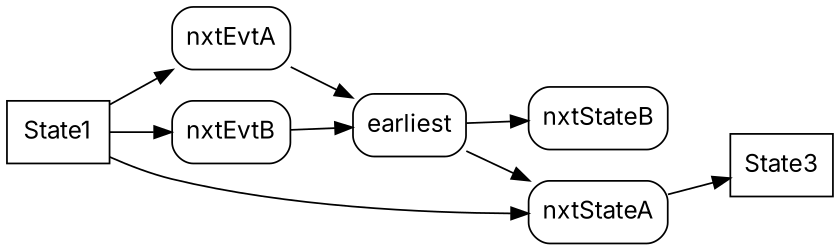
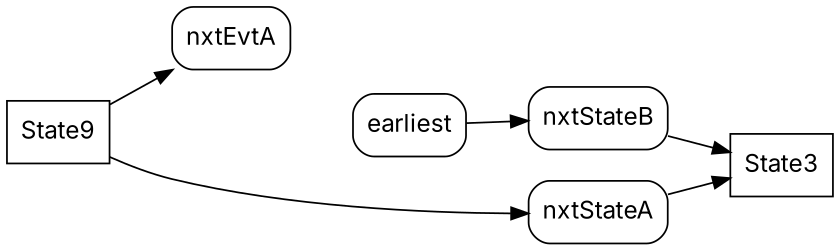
edge "nxtEvtA" -> "earliest": removed
node "State1": label "State1" -> "State9"
node "nxtEvtB": removed
edge "nxtStateB" -> "State3": added
edge "earliest" -> "nxtStateA": removed
